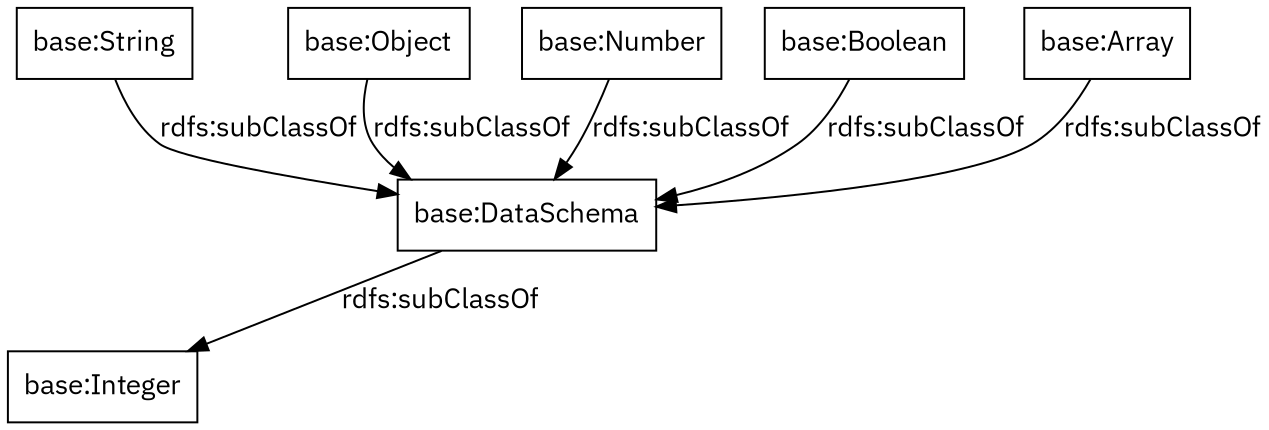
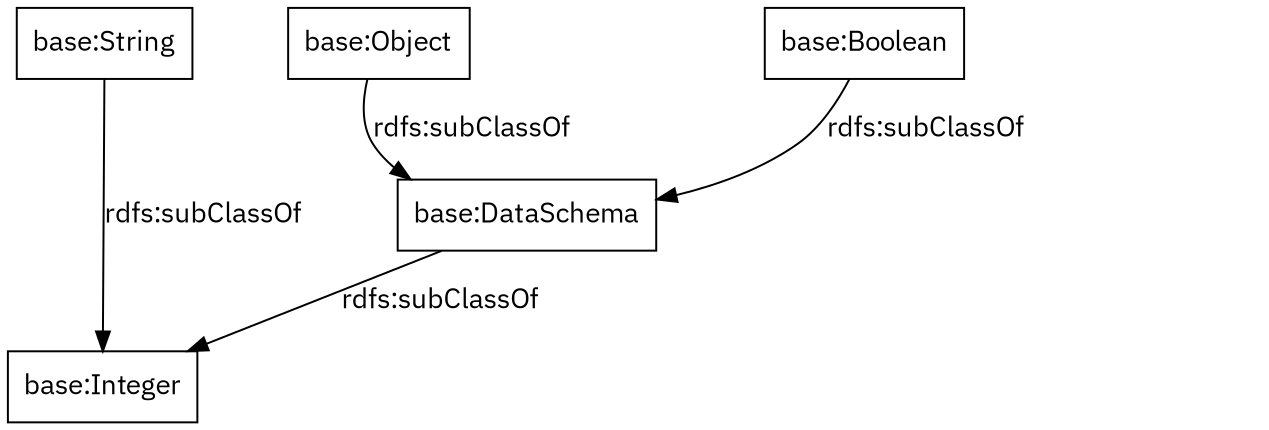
node "base:Number": removed
node "base:Array": removed
edge "base:String" -> "base:DataSchema": now "base:String" -> "base:Integer"
